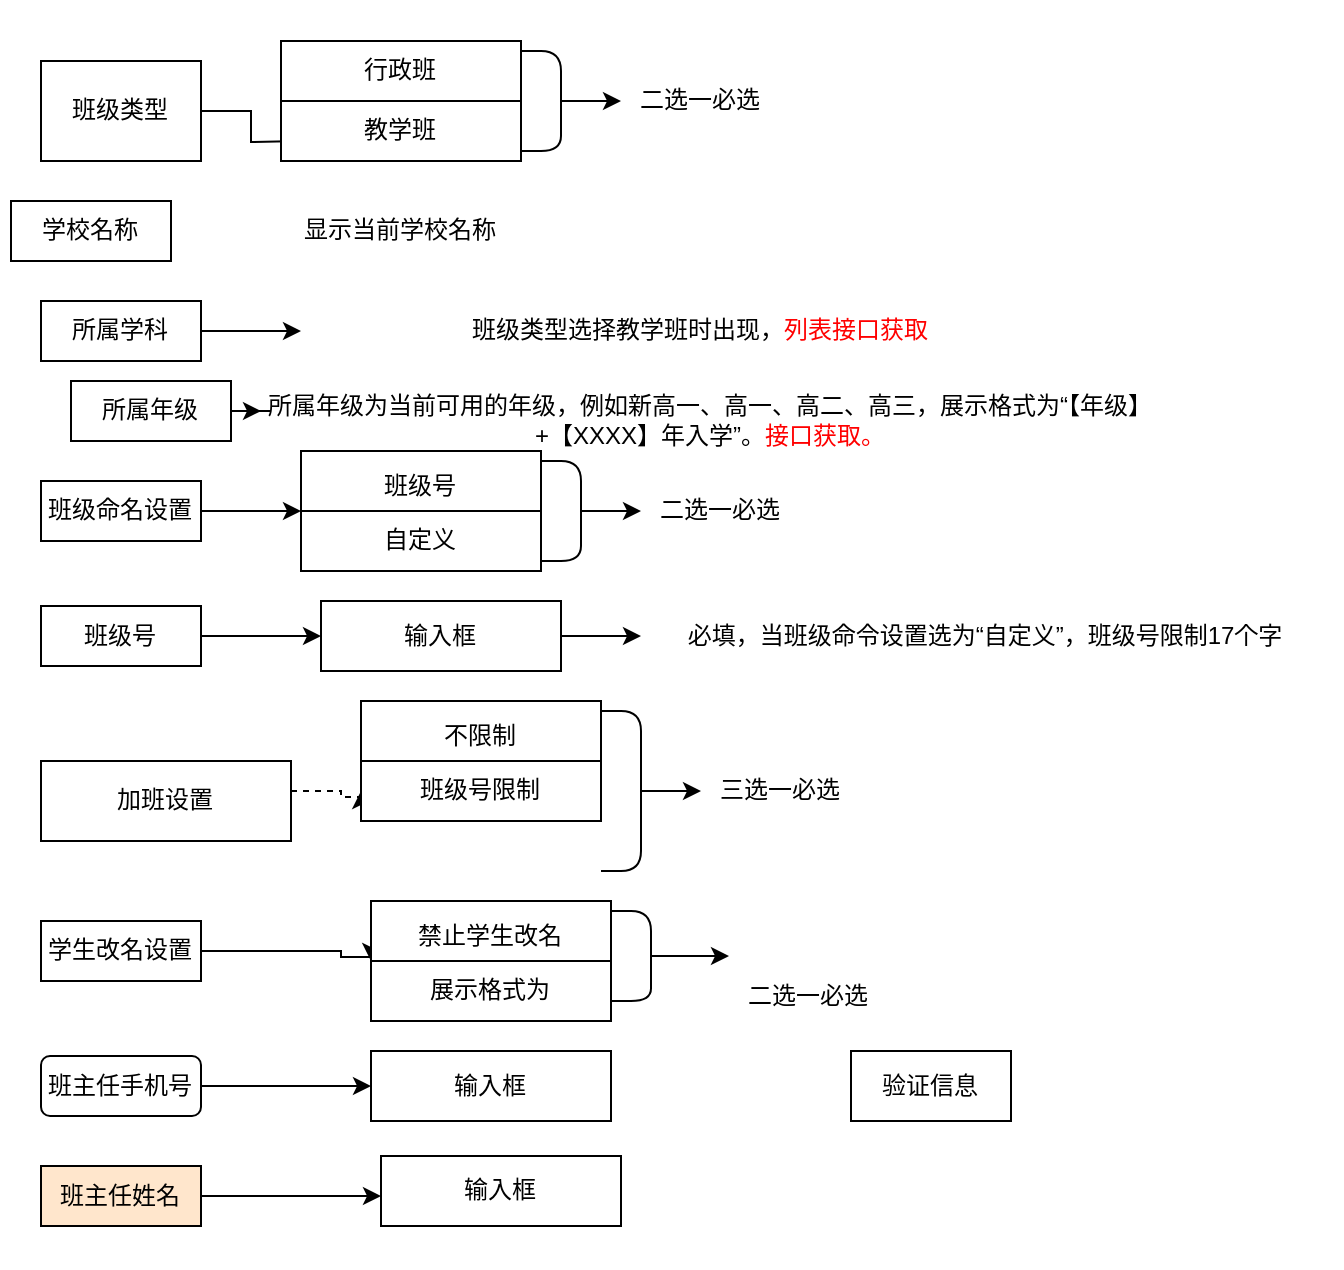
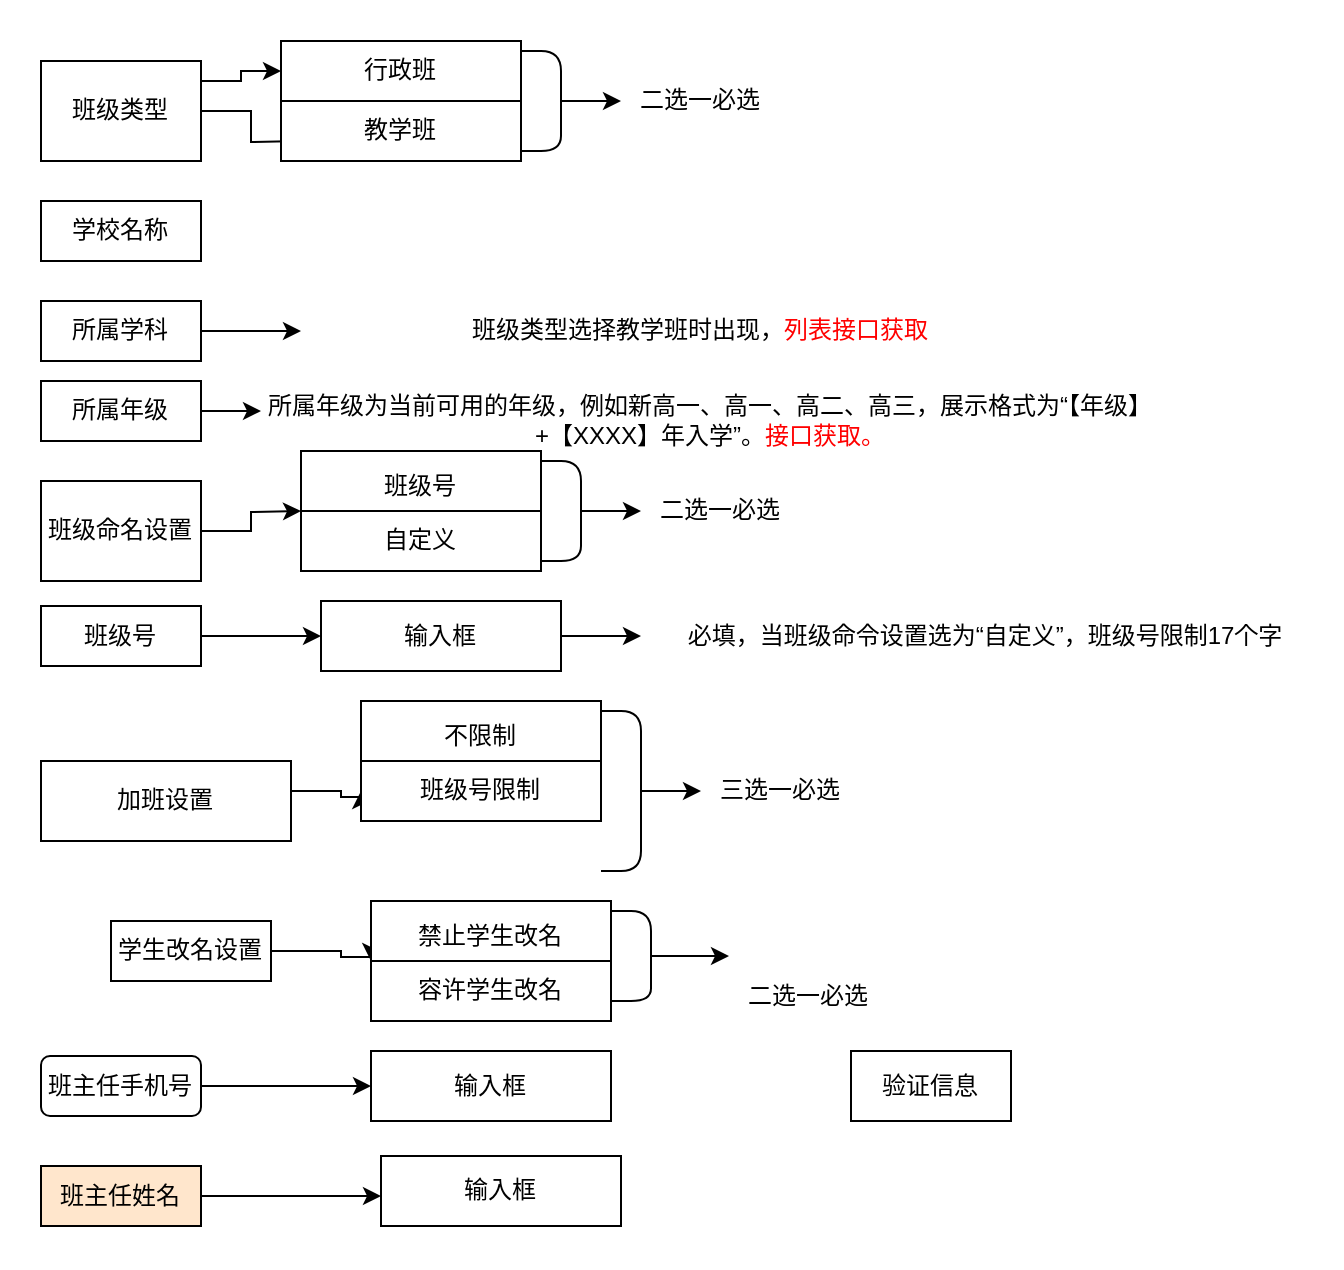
edge "班级类型" -> "行政班": added
node "学校名称": moved (91, 231) -> (121, 231)
node "显示当前学校名称": removed
node "所属年级": moved (151, 411) -> (121, 411)
node "班级命名设置": size 160x60 -> 160x100
edge "加班设置" -> "班级号限制": style dashed -> solid
node "学生改名设置": moved (121, 951) -> (191, 951)
node "展示格式为": label "展示格式为" -> "容许学生改名"
